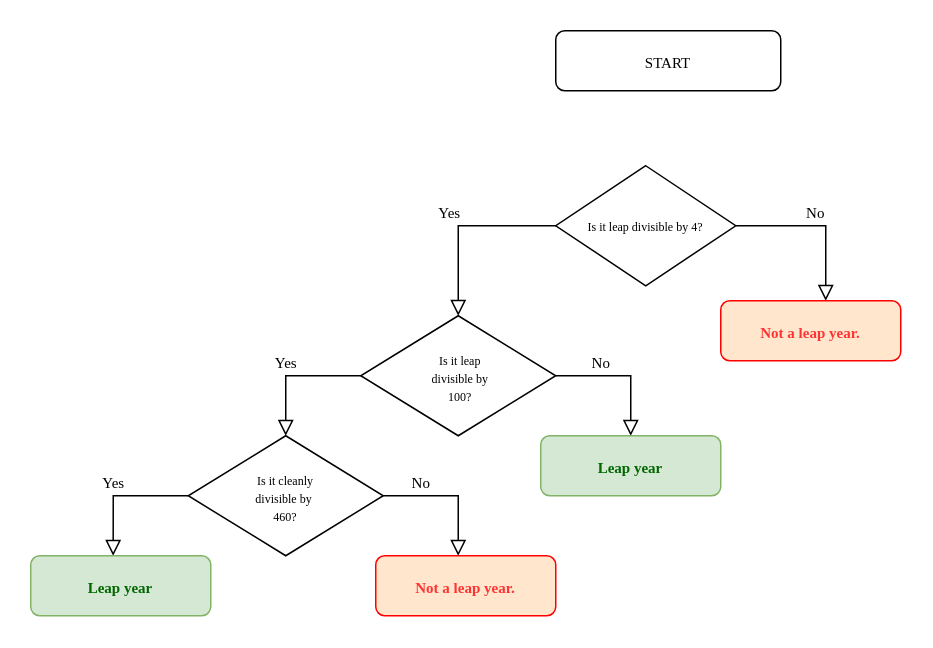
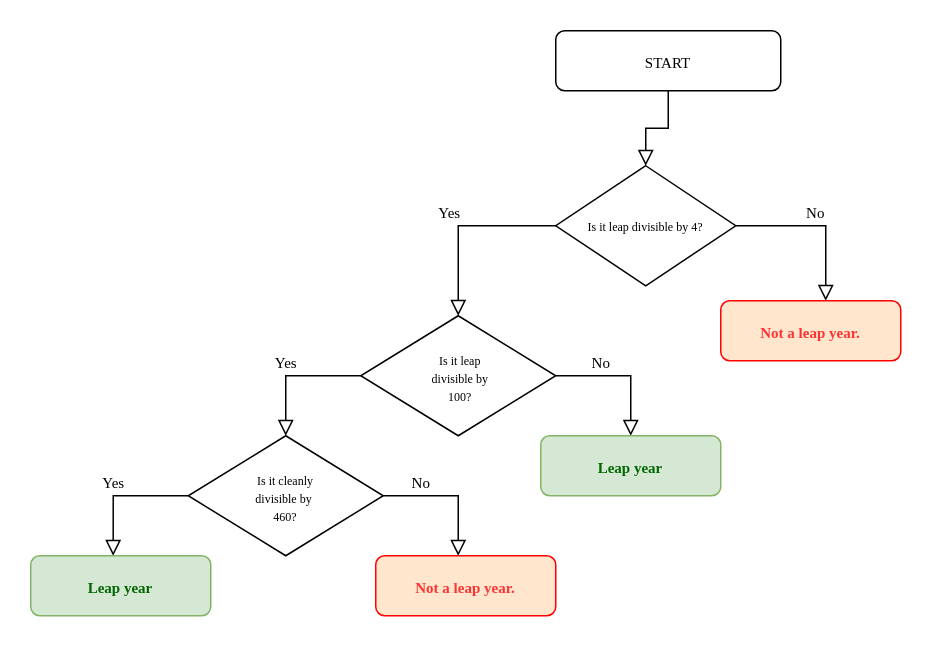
edge "START" -> "Is it leap divisible by 4?": added
